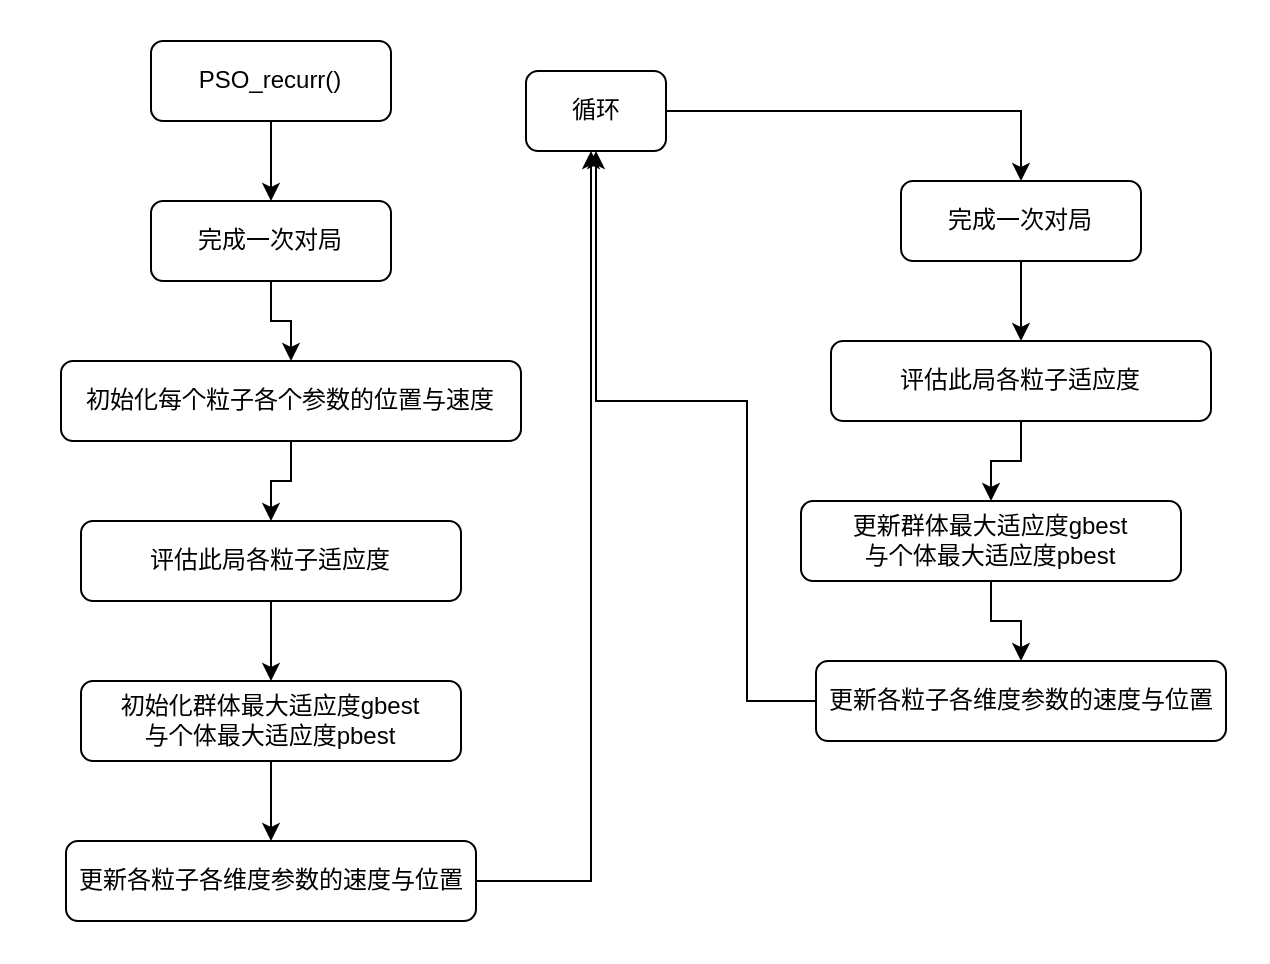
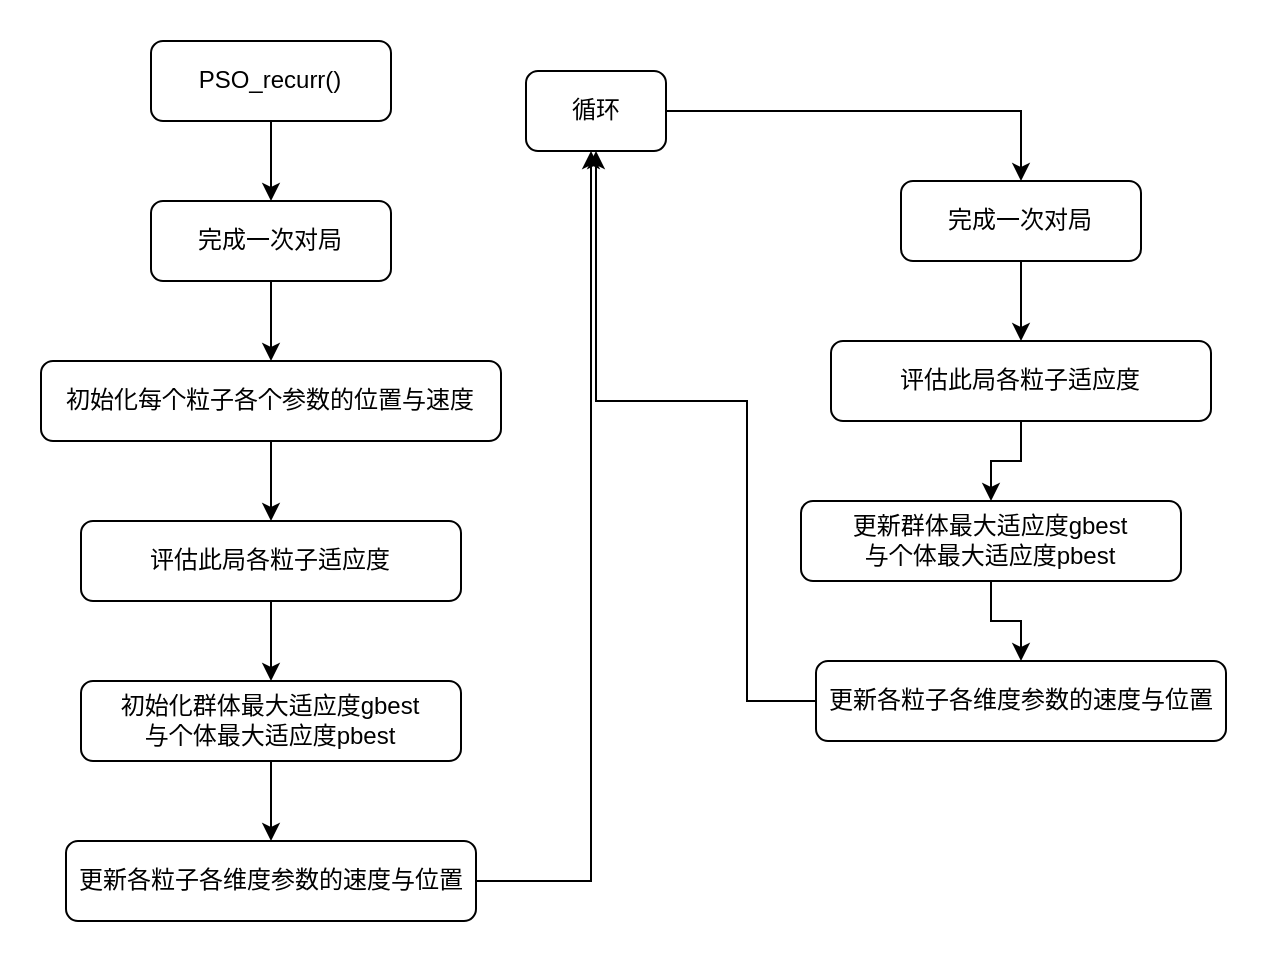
node "初始化每个粒子各个参数的位置与速度": moved (291, 401) -> (271, 401)
